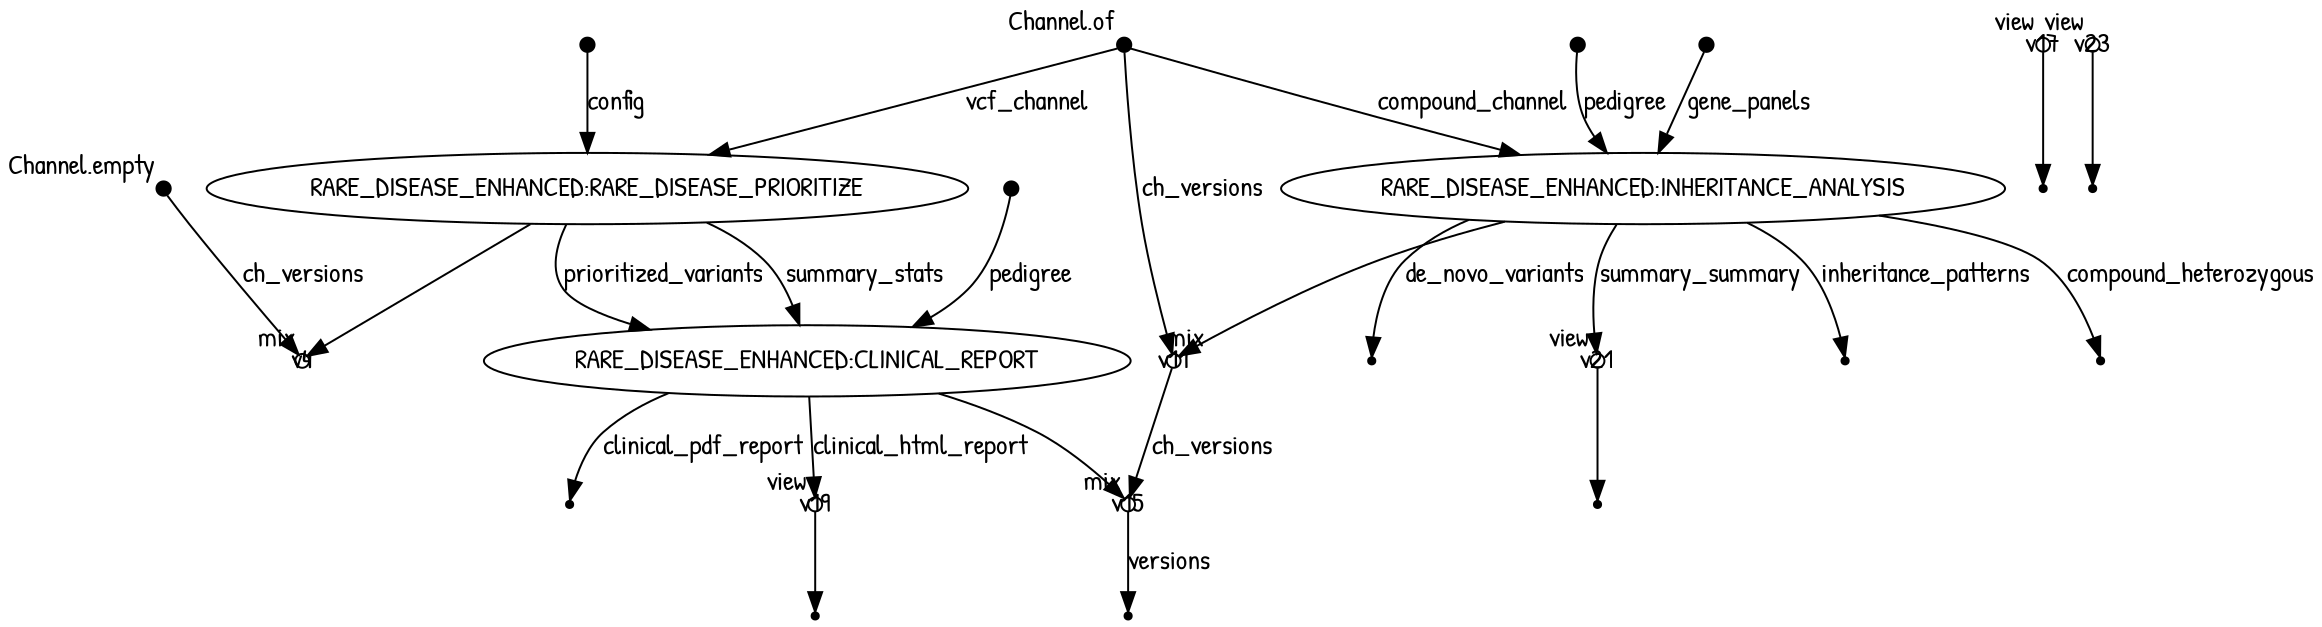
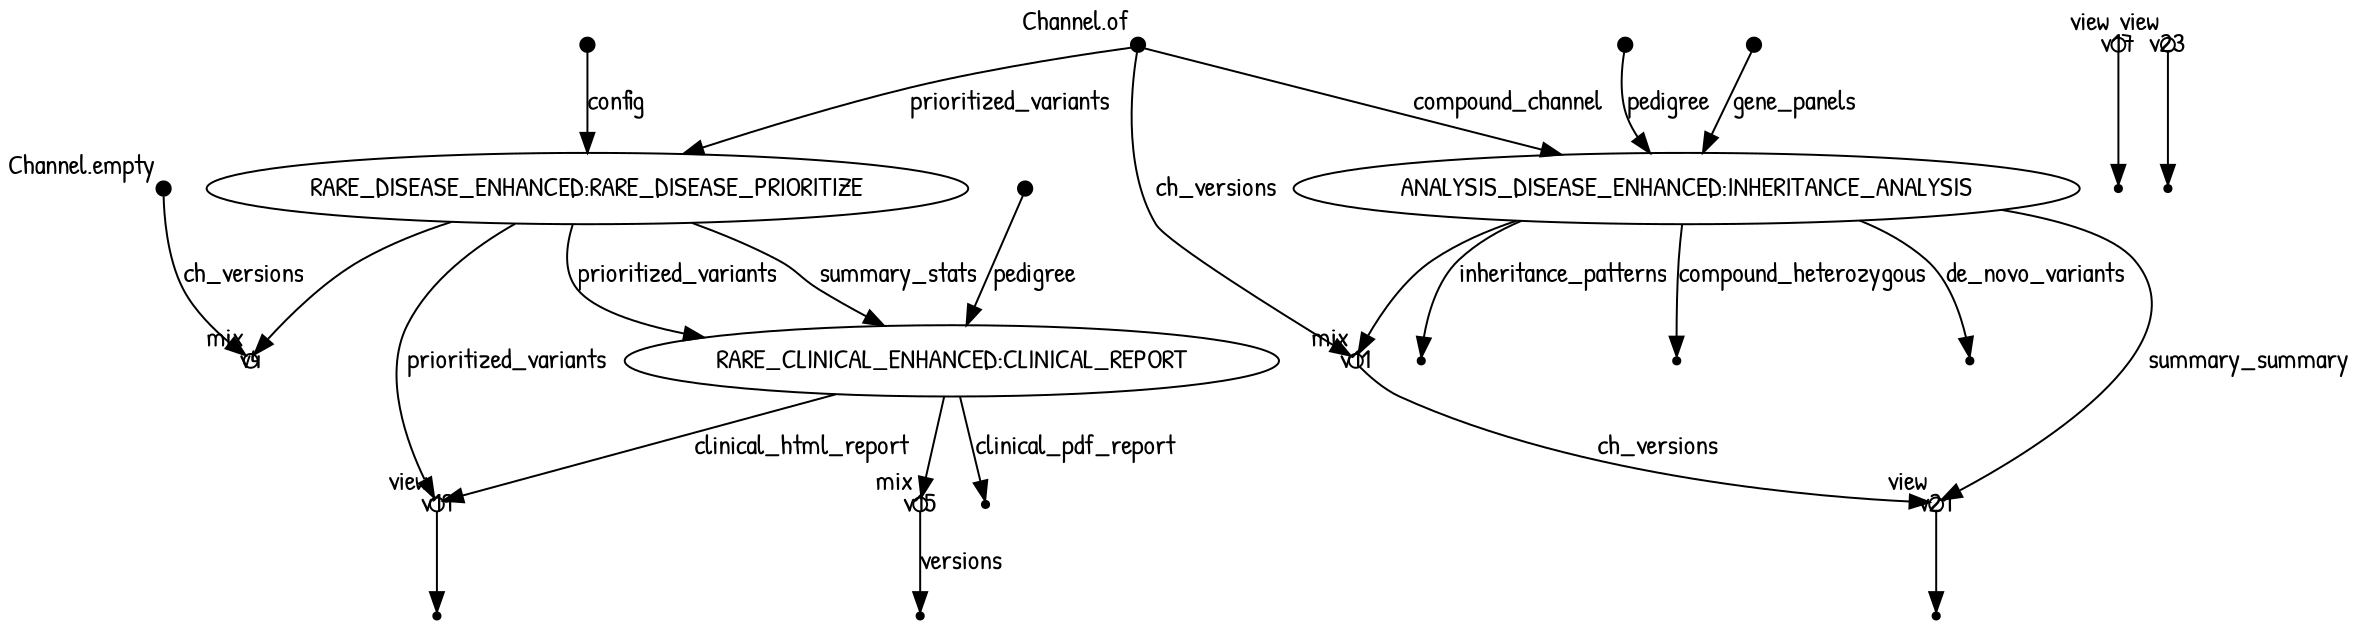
edge "Channel.of" -> "RARE_DISEASE_ENHANCED:RARE_DISEASE_PRIORITIZE": label "vcf_channel" -> "prioritized_variants"
node "RARE_DISEASE_ENHANCED:INHERITANCE_ANALYSIS": label "RARE_DISEASE_ENHANCED:INHERITANCE_ANALYSIS" -> "ANALYSIS_DISEASE_ENHANCED:INHERITANCE_ANALYSIS"
edge "RARE_DISEASE_ENHANCED:RARE_DISEASE_PRIORITIZE" -> "v19 view": added, label "prioritized_variants"
node "RARE_DISEASE_ENHANCED:CLINICAL_REPORT": label "RARE_DISEASE_ENHANCED:CLINICAL_REPORT" -> "RARE_CLINICAL_ENHANCED:CLINICAL_REPORT"
edge "v11 mix" -> "v15 mix": now "v11 mix" -> "v21 view"
